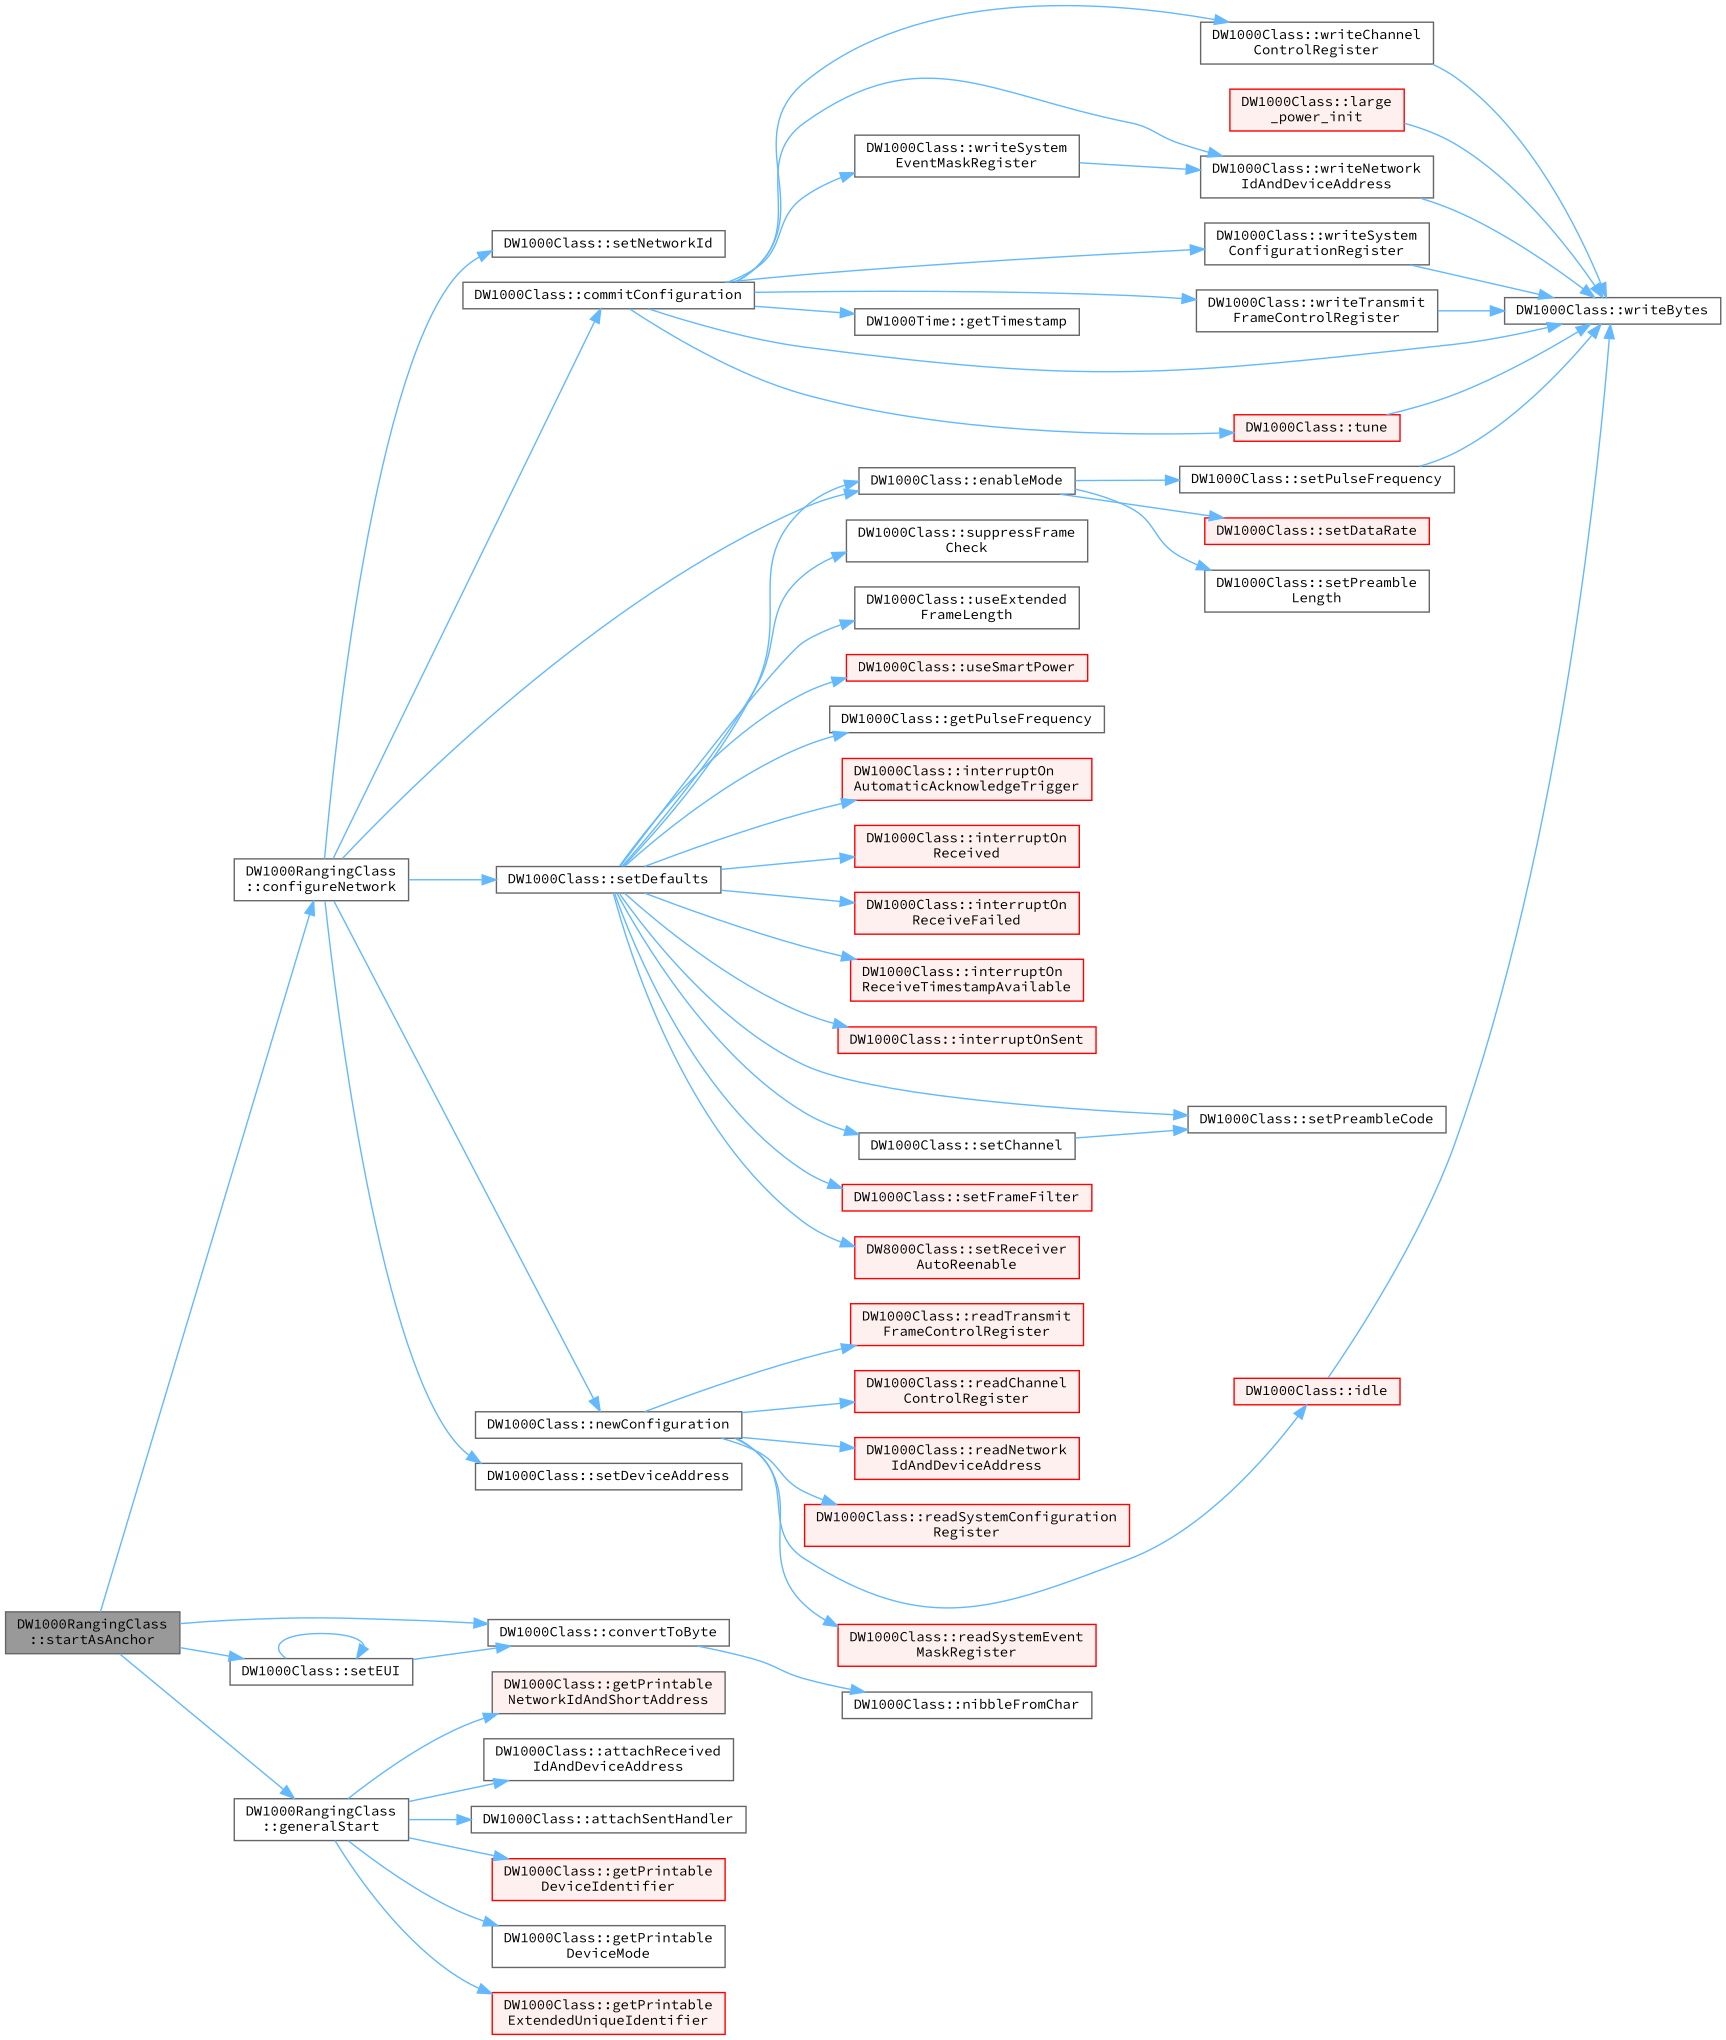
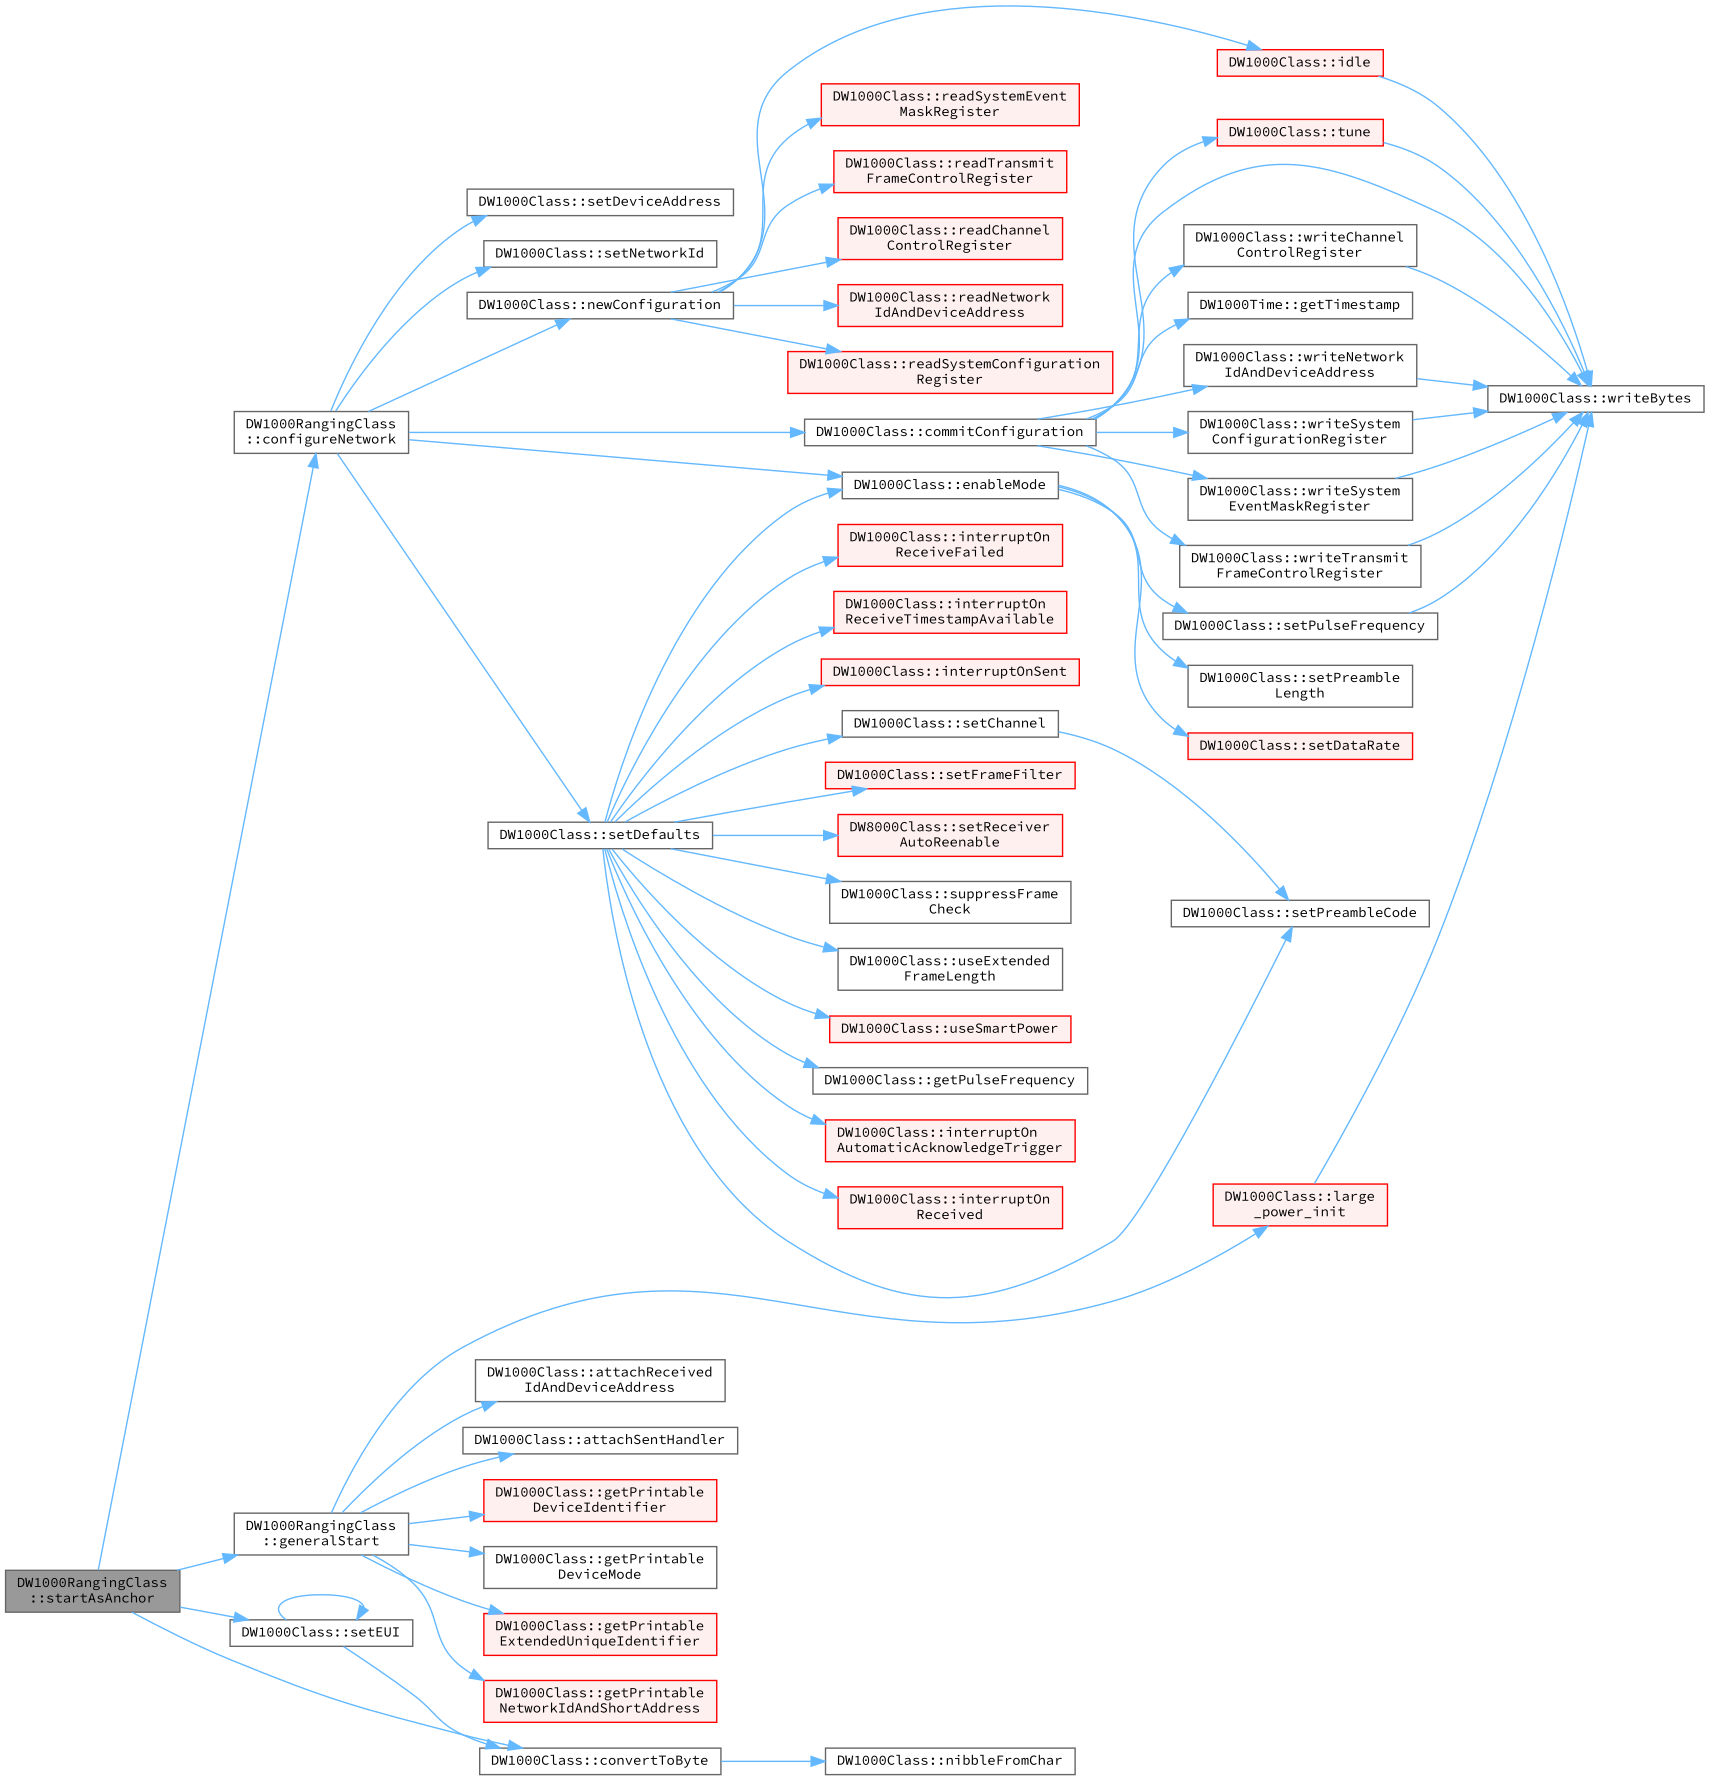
edge "DW1000Class::writeSystem EventMaskRegister" -> "DW1000Class::writeNetwork IdAndDeviceAddress": now "DW1000Class::writeSystem EventMaskRegister" -> "DW1000Class::writeBytes"
edge "DW1000RangingClass ::generalStart" -> "DW1000Class::large _power_init": added
node "DW1000Class::getPrintable NetworkIdAndShortAddress": color grey40 -> red
